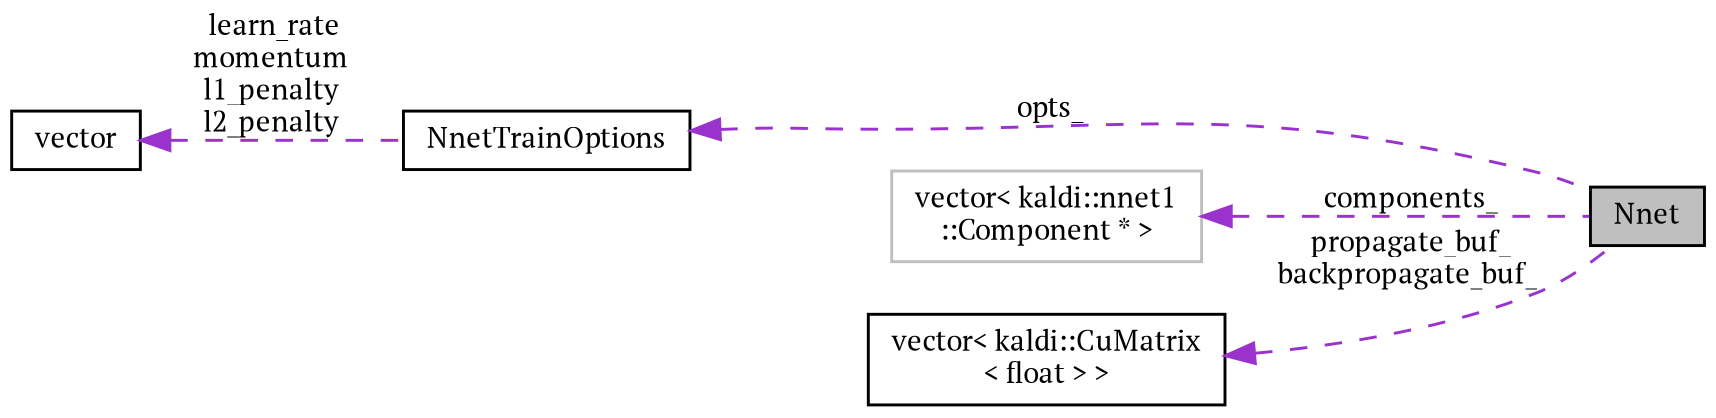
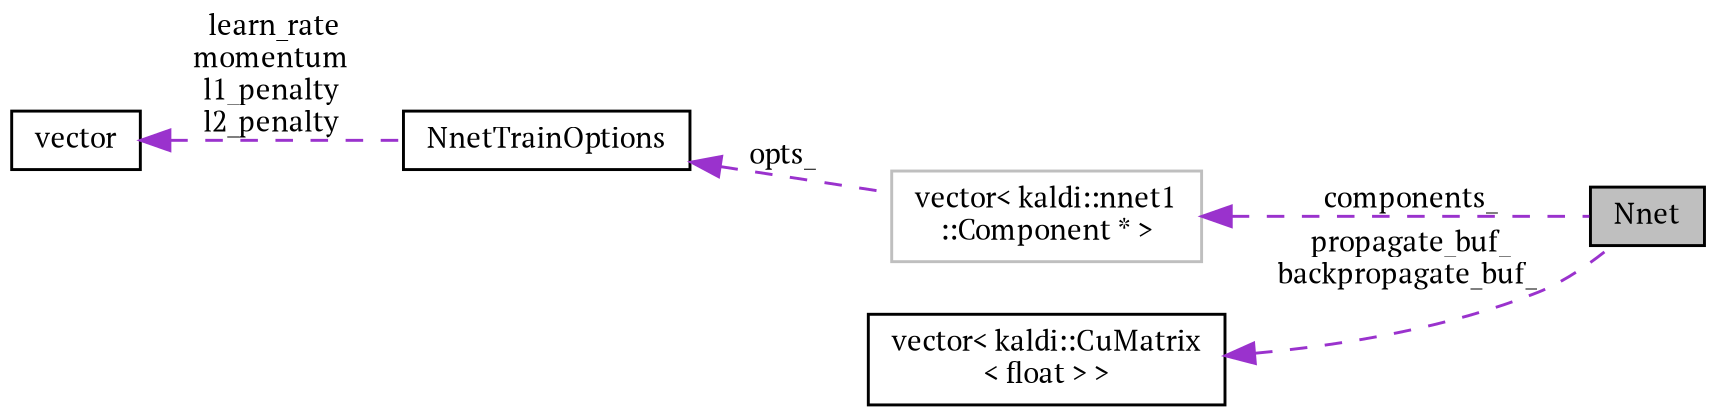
edge "Nnet" -> "NnetTrainOptions": now "vector< kaldi::nnet1 ::Component * >" -> "NnetTrainOptions"
